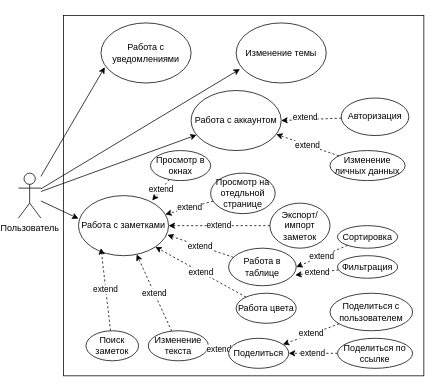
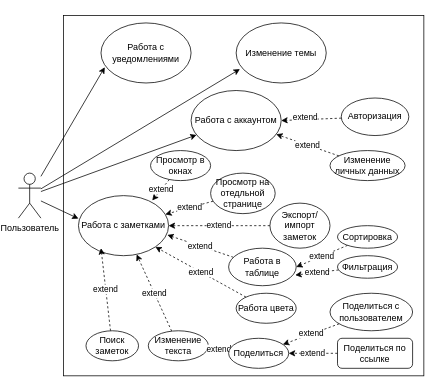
node "Поделиться по ссылке": shape ellipse -> rounded rectangle
